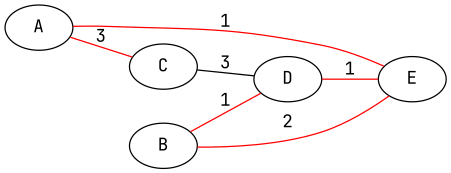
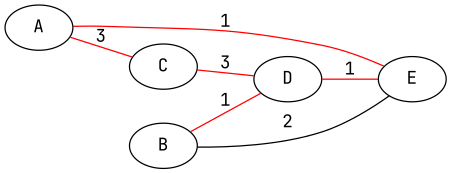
edge "C" -- "D": color black -> red
edge "E" -- "B": color red -> black
